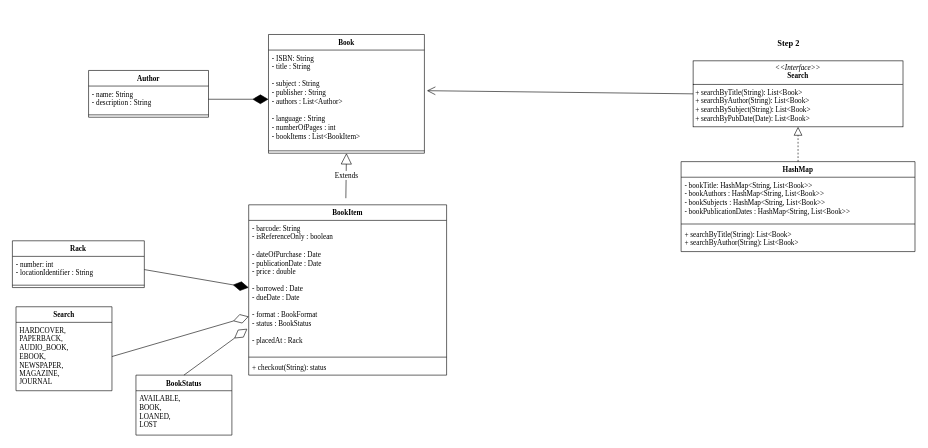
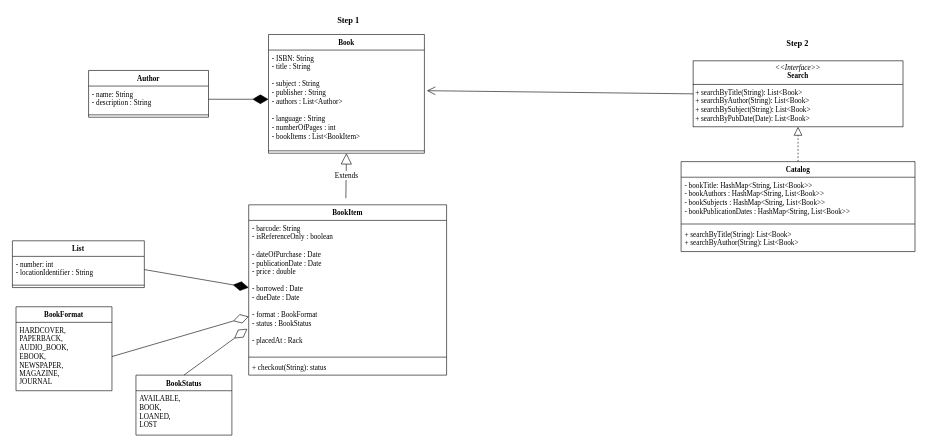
node "Step 1": added
node "Step 2": moved (798, 44) -> (807, 44)
node "HashMap": label "HashMap" -> "Catalog"
node "Rack": label "Rack" -> "List"
node "Search": label "Search" -> "BookFormat"
